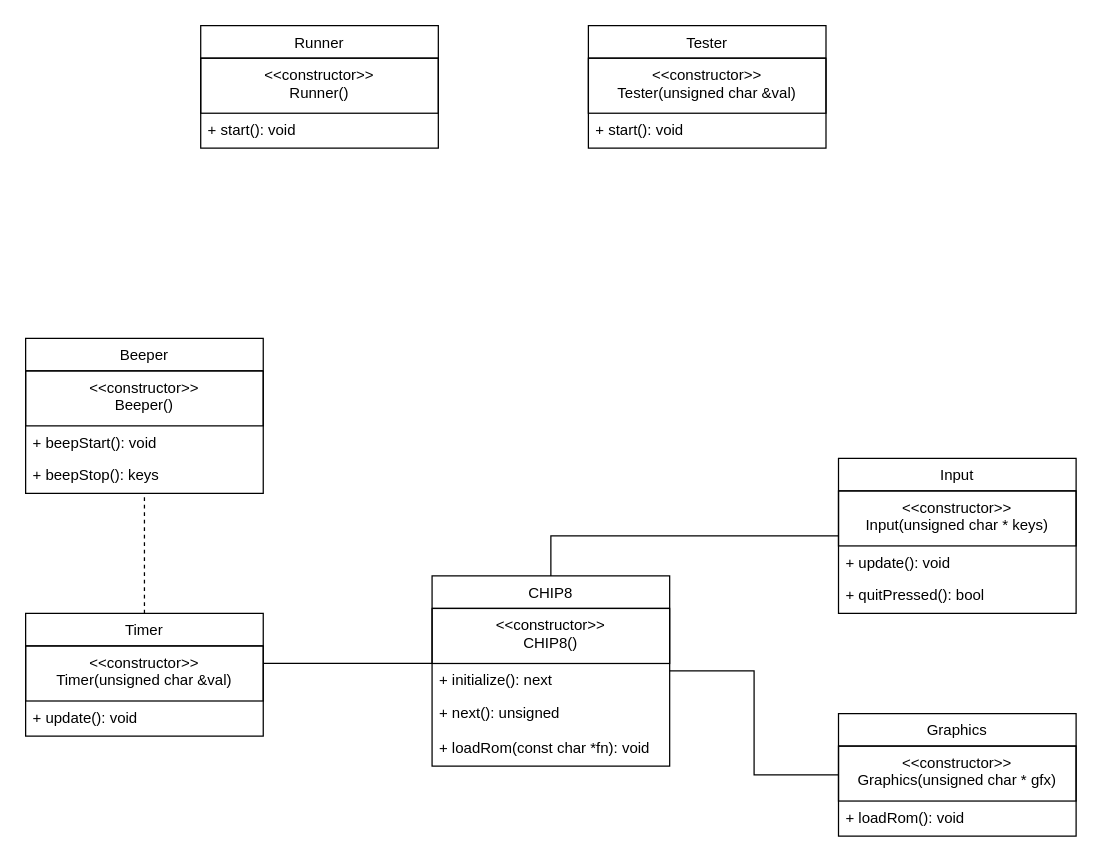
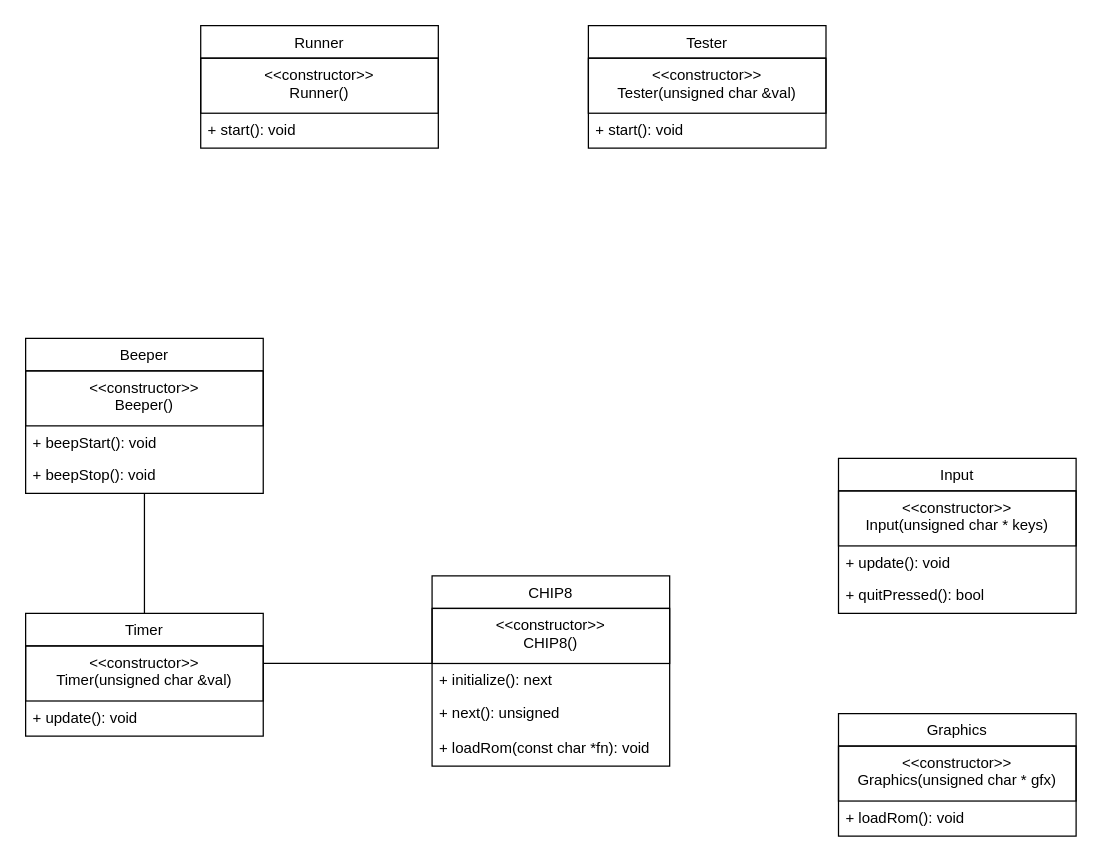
node "+ beepStop(): keys": label "+ beepStop(): keys" -> "+ beepStop(): void"
edge "Input" -- "CHIP8": removed
edge "Beeper" -- "Timer": style dashed -> solid
edge "CHIP8" -- "Graphics": removed
